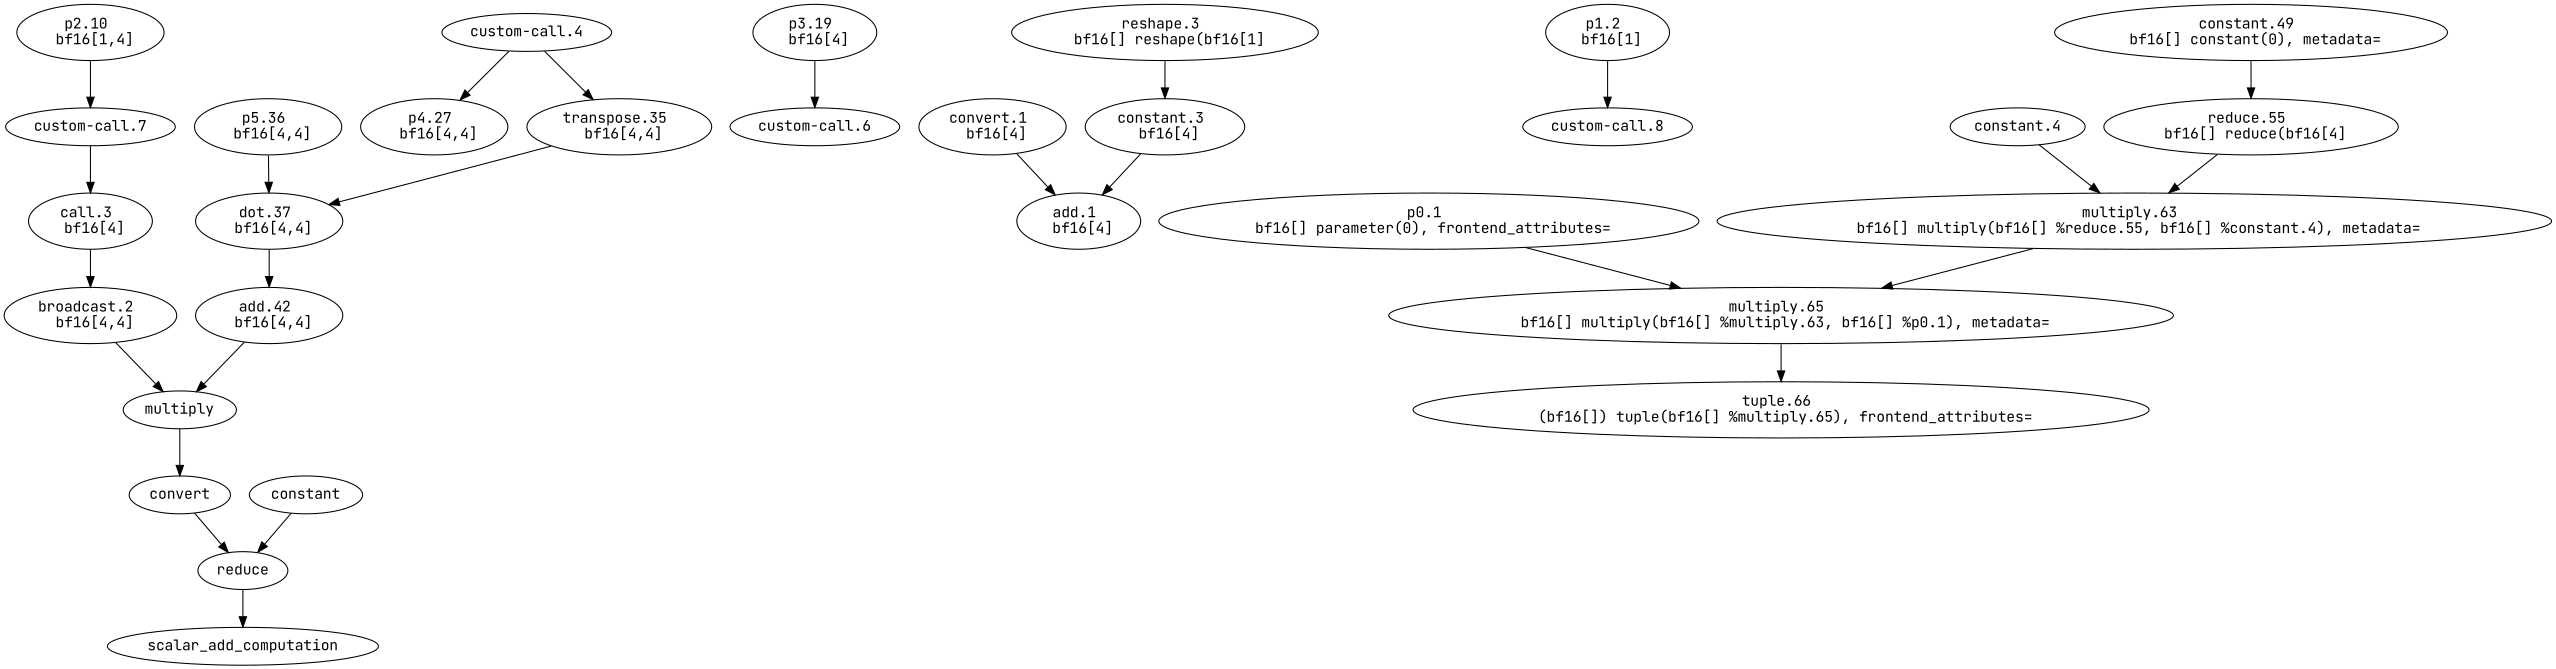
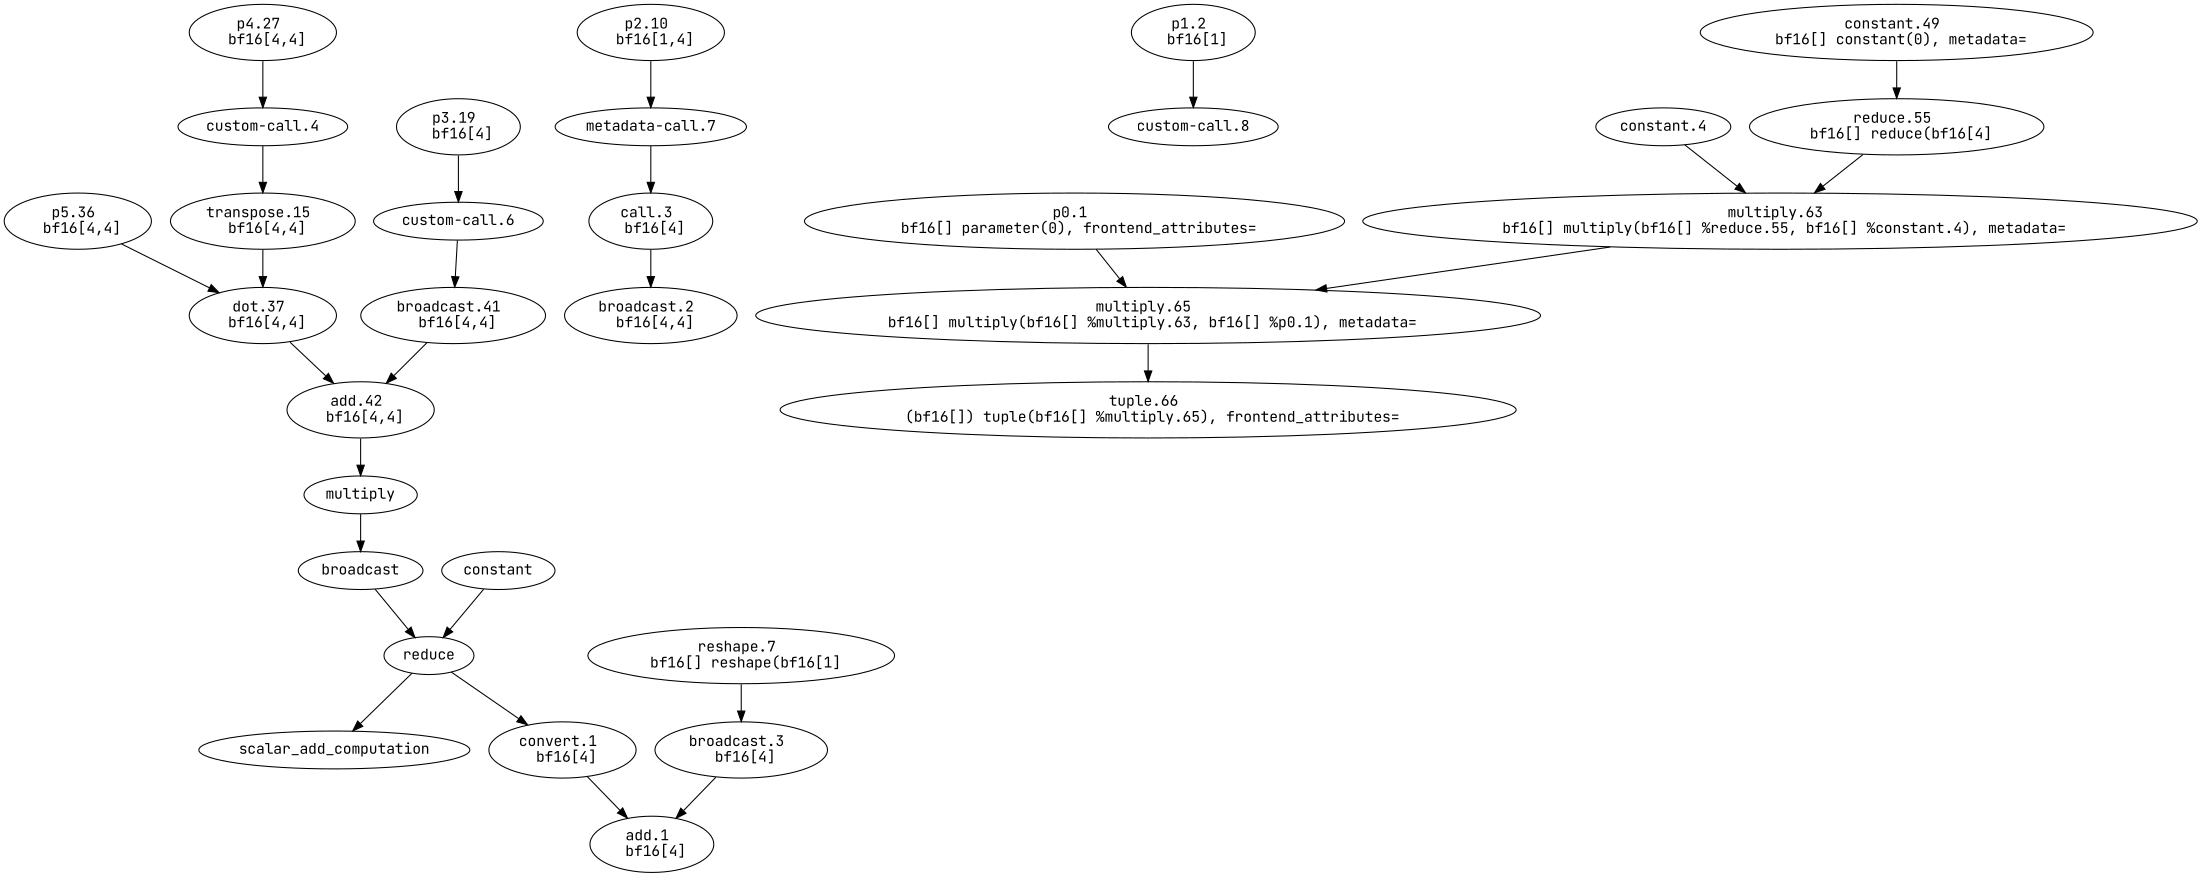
node "reshape.3 bf16[] reshape(bf16[1]": label "reshape.3 bf16[] reshape(bf16[1]" -> "reshape.7 bf16[] reshape(bf16[1]"
edge "custom-call.4" -> "p4.27 bf16[4,4]": reversed
node "custom-call.7": label "custom-call.7" -> "metadata-call.7"
node "transpose.35 bf16[4,4]": label "transpose.35 bf16[4,4]" -> "transpose.15 bf16[4,4]"
node "constant.3 bf16[4]": label "constant.3 bf16[4]" -> "broadcast.3 bf16[4]"
node "broadcast.41 bf16[4,4]": added
edge "broadcast.2 bf16[4,4]" -> "multiply": removed
node "convert": label "convert" -> "broadcast"
edge "reduce" -> "convert.1 bf16[4]": added
